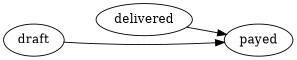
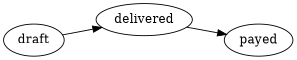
edge "draft" -> "payed": now "draft" -> "delivered"
